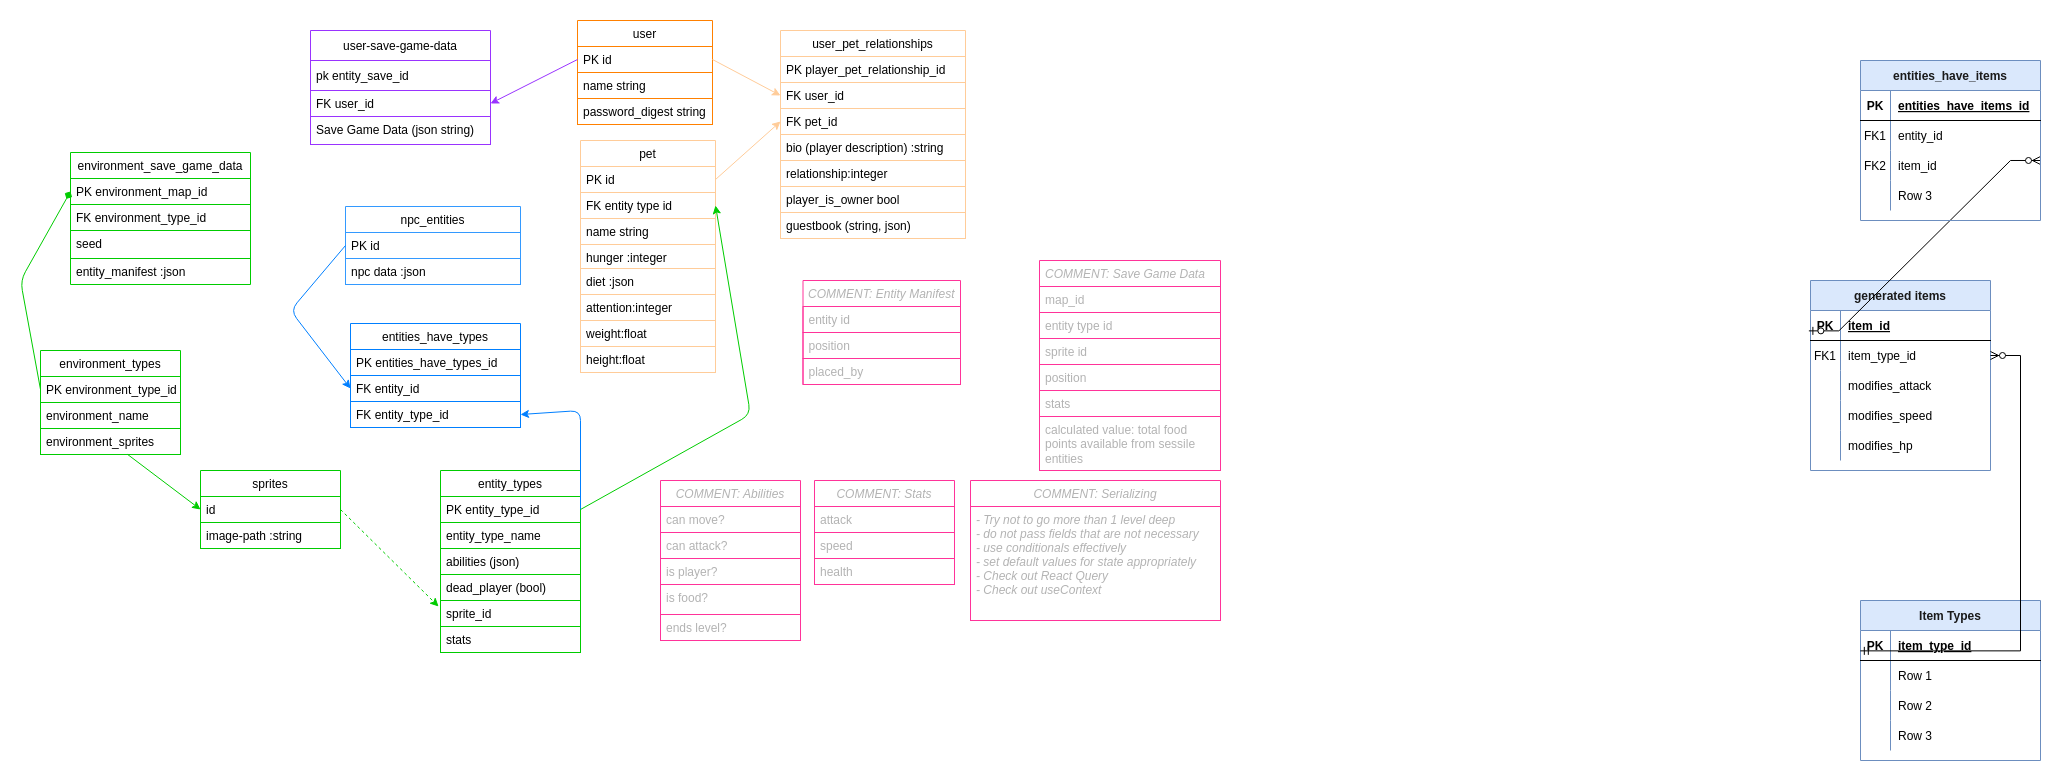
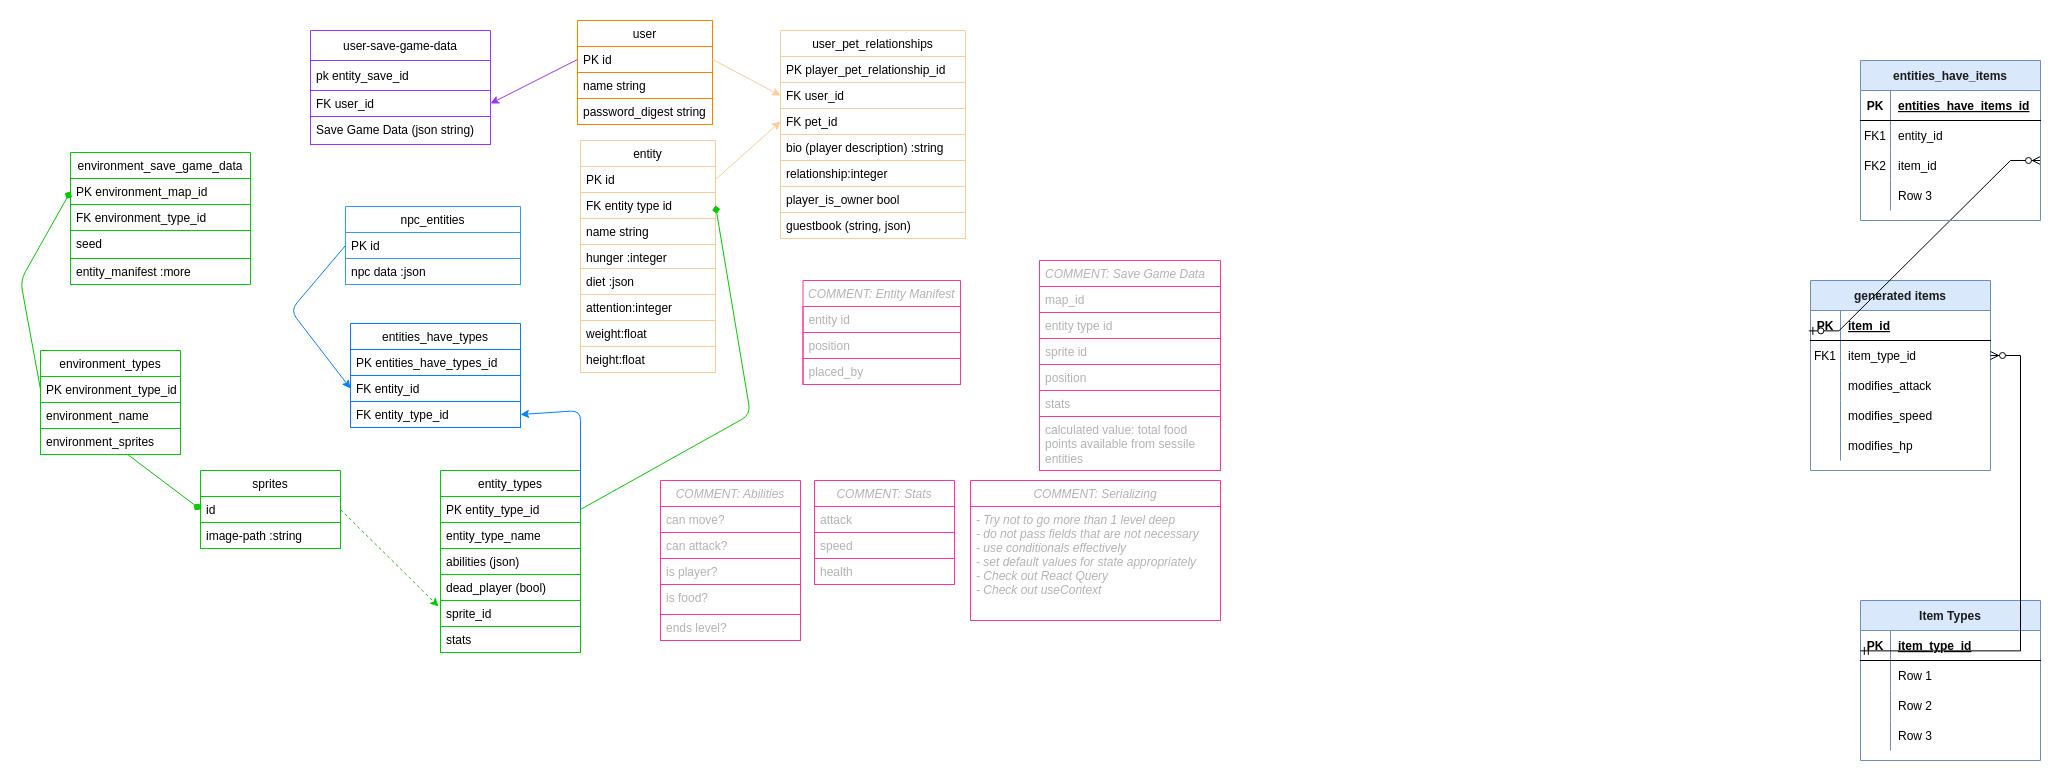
node "pet": label "pet" -> "entity"
edge "PK entity_type_id" -> "FK entity type id": arrowhead classic -> diamond
node "entity_manifest :json": label "entity_manifest :json" -> "entity_manifest :more"
edge "environment_sprites" -> "id": arrowhead classic -> diamond
